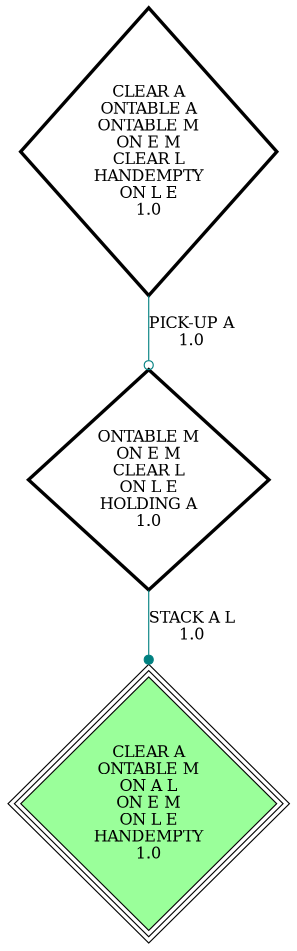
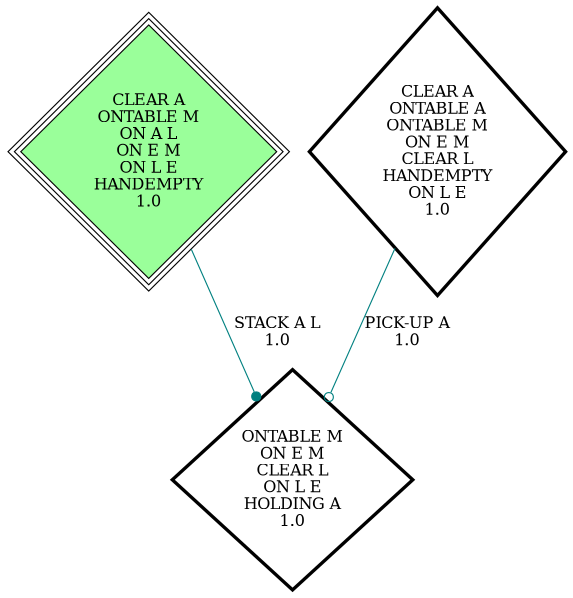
edge "ONTABLE M ON E M CLEAR L ON L E HOLDING A 1.0" -> "CLEAR A ONTABLE M ON A L ON E M ON L E HANDEMPTY 1.0": reversed
